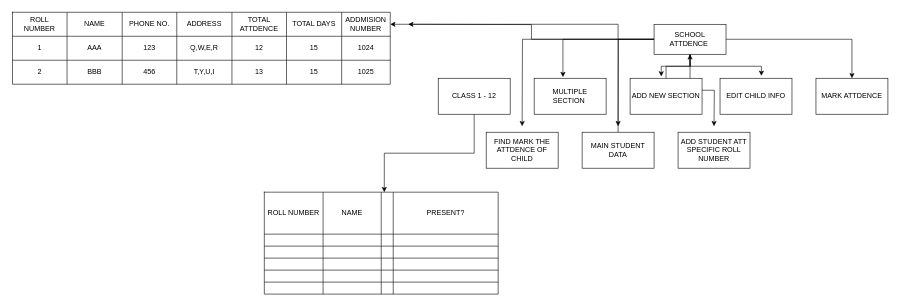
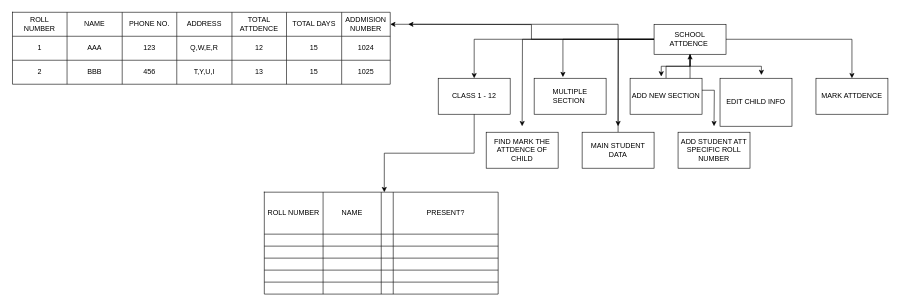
edge "SCHOOL ATTDENCE" -> "CLASS 1 - 12": added
node "EDIT CHILD INFO": size 72x36 -> 72x48
